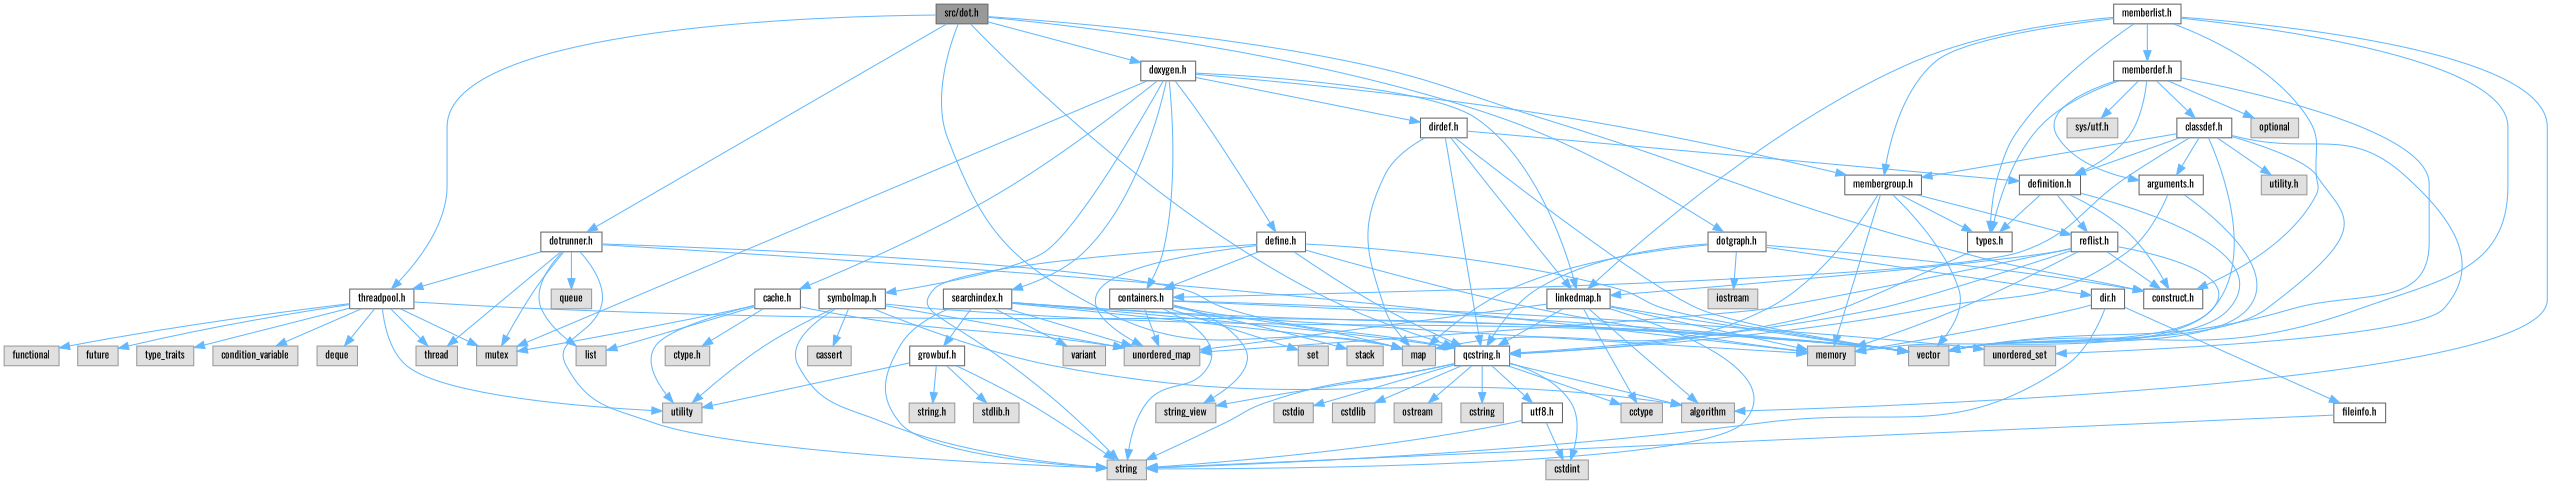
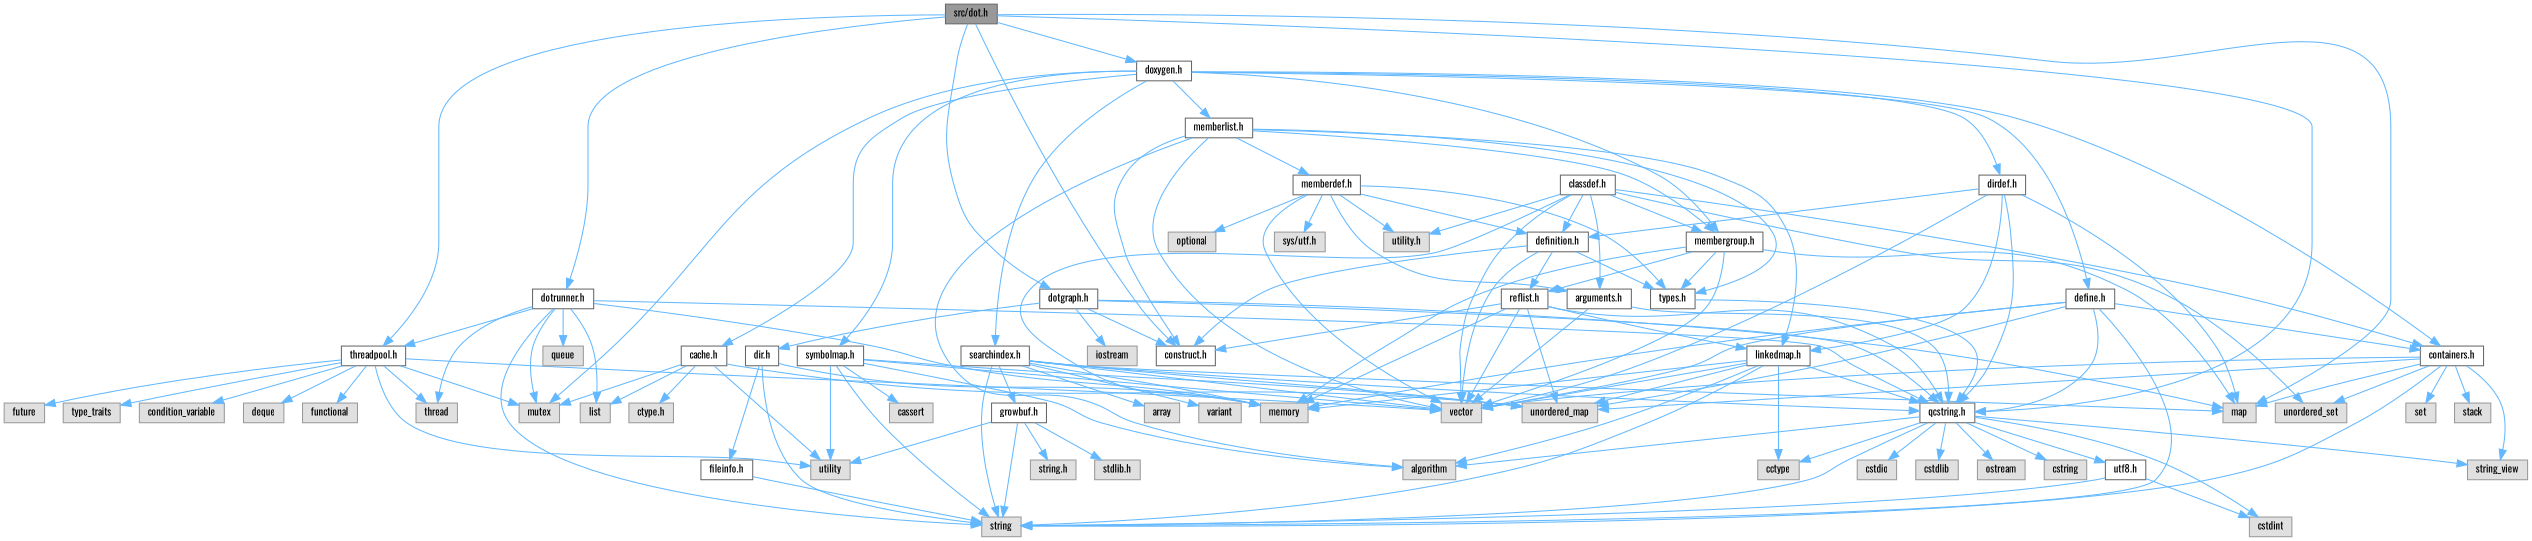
edge "memberdef.h" -> "classdef.h": now "memberdef.h" -> "utility.h"
edge "doxygen.h" -> "linkedmap.h": now "doxygen.h" -> "memberlist.h"
node "array": added
